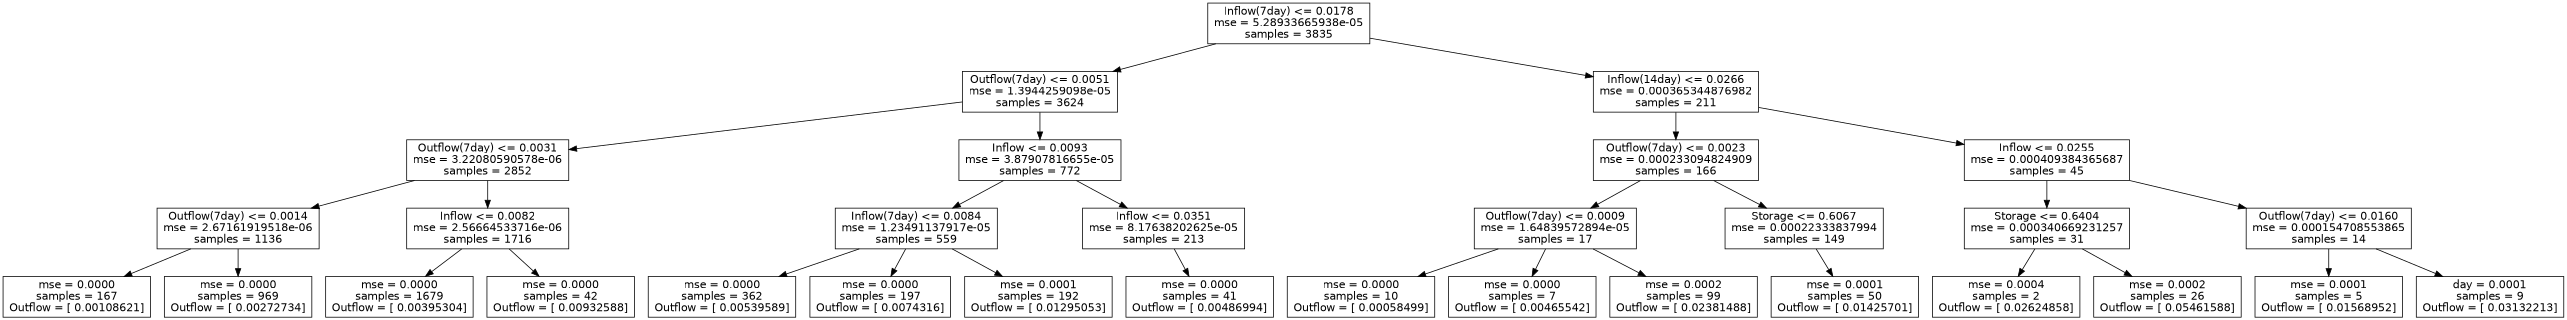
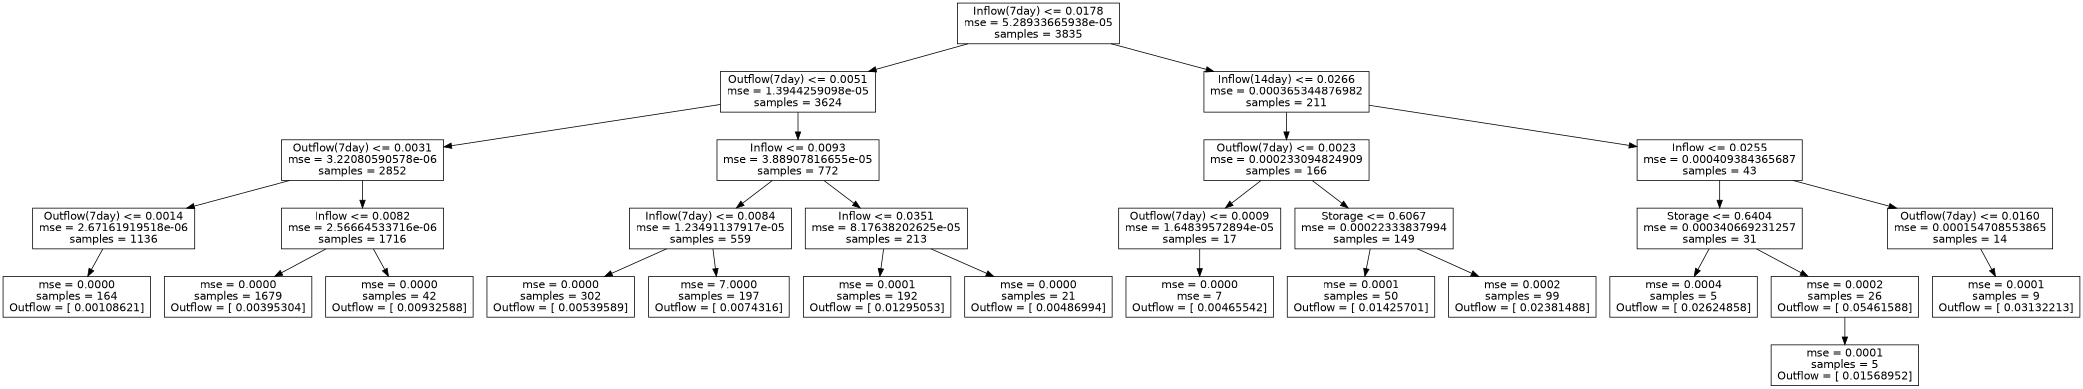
node "Inflow <= 0.0093 mse = 3.87907816655e-05 samples = 772": label "Inflow <= 0.0093 mse = 3.87907816655e-05 samples = 772" -> "Inflow <= 0.0093 mse = 3.88907816655e-05 samples = 772"
node "Inflow <= 0.0255 mse = 0.000409384365687 samples = 45": label "Inflow <= 0.0255 mse = 0.000409384365687 samples = 45" -> "Inflow <= 0.0255 mse = 0.000409384365687 samples = 43"
edge "Outflow(7day) <= 0.0160 mse = 0.000154708553865 samples = 14" -> "mse = 0.0001 samples = 5 Outflow = [ 0.01568952]": now "mse = 0.0002 samples = 26 Outflow = [ 0.05461588]" -> "mse = 0.0001 samples = 5 Outflow = [ 0.01568952]"
edge "Inflow(7day) <= 0.0084 mse = 1.23491137917e-05 samples = 559" -> "mse = 0.0001 samples = 192 Outflow = [ 0.01295053]": now "Inflow <= 0.0351 mse = 8.17638202625e-05 samples = 213" -> "mse = 0.0001 samples = 192 Outflow = [ 0.01295053]"
edge "Outflow(7day) <= 0.0009 mse = 1.64839572894e-05 samples = 17" -> "mse = 0.0002 samples = 99 Outflow = [ 0.02381488]": now "Storage <= 0.6067 mse = 0.00022333837994 samples = 149" -> "mse = 0.0002 samples = 99 Outflow = [ 0.02381488]"
node "mse = 0.0000 samples = 167 Outflow = [ 0.00108621]": label "mse = 0.0000 samples = 167 Outflow = [ 0.00108621]" -> "mse = 0.0000 samples = 164 Outflow = [ 0.00108621]"
node "mse = 0.0000 samples = 969 Outflow = [ 0.00272734]": removed
node "mse = 0.0000 samples = 362 Outflow = [ 0.00539589]": label "mse = 0.0000 samples = 362 Outflow = [ 0.00539589]" -> "mse = 0.0000 samples = 302 Outflow = [ 0.00539589]"
node "mse = 0.0000 samples = 197 Outflow = [ 0.0074316]": label "mse = 0.0000 samples = 197 Outflow = [ 0.0074316]" -> "mse = 7.0000 samples = 197 Outflow = [ 0.0074316]"
node "mse = 0.0000 samples = 41 Outflow = [ 0.00486994]": label "mse = 0.0000 samples = 41 Outflow = [ 0.00486994]" -> "mse = 0.0000 samples = 21 Outflow = [ 0.00486994]"
node "mse = 0.0000 samples = 10 Outflow = [ 0.00058499]": removed
node "mse = 0.0000 samples = 7 Outflow = [ 0.00465542]": label "mse = 0.0000 samples = 7 Outflow = [ 0.00465542]" -> "mse = 0.0000 mse = 7 Outflow = [ 0.00465542]"
node "mse = 0.0004 samples = 2 Outflow = [ 0.02624858]": label "mse = 0.0004 samples = 2 Outflow = [ 0.02624858]" -> "mse = 0.0004 samples = 5 Outflow = [ 0.02624858]"
node "day = 0.0001 samples = 9 Outflow = [ 0.03132213]": label "day = 0.0001 samples = 9 Outflow = [ 0.03132213]" -> "mse = 0.0001 samples = 9 Outflow = [ 0.03132213]"
